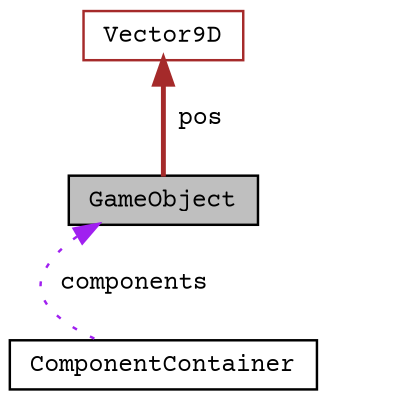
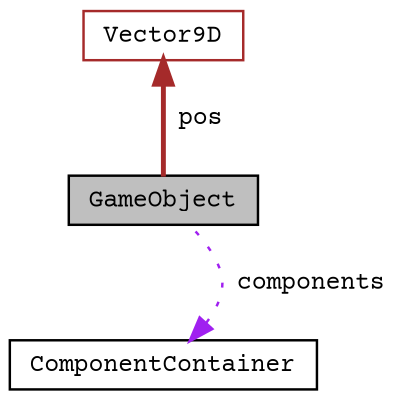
edge "ComponentContainer" -> "GameObject": reversed
